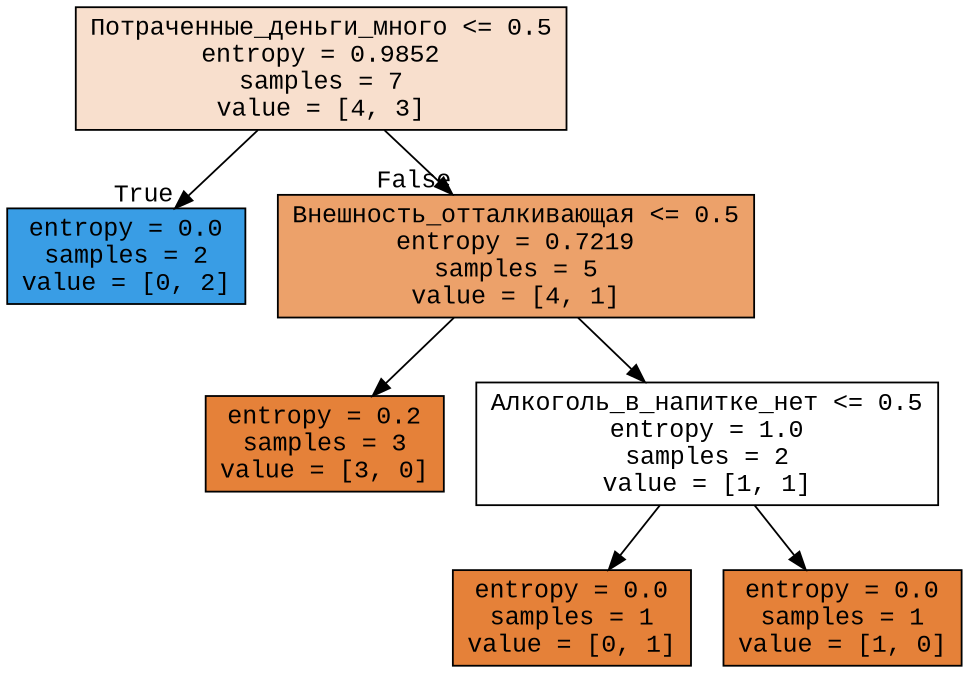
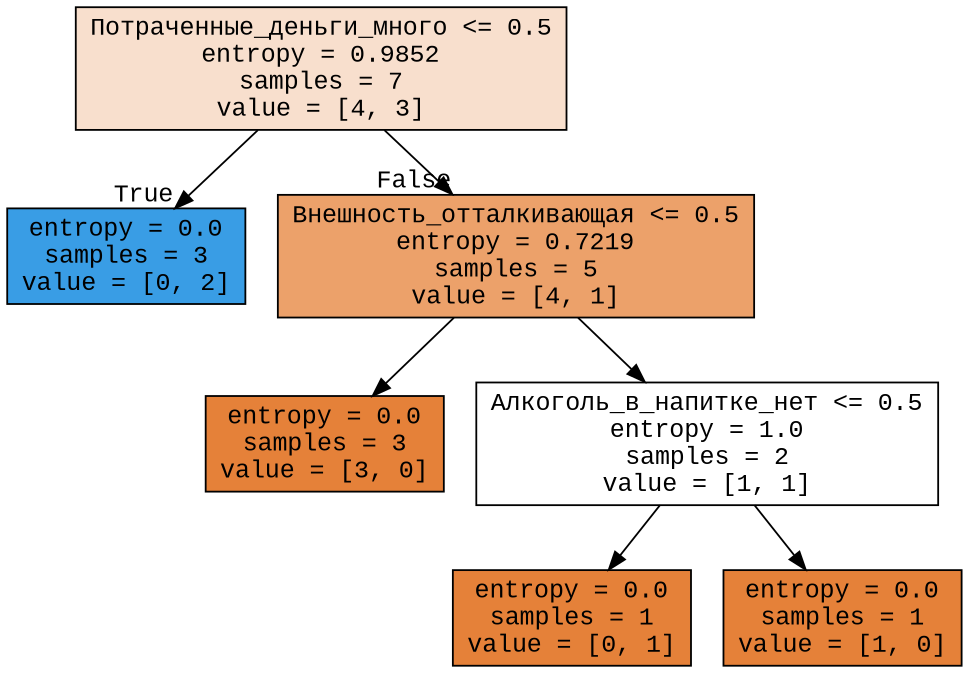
node "entropy = 0.0 samples = 2 value = [0, 2]": label "entropy = 0.0 samples = 2 value = [0, 2]" -> "entropy = 0.0 samples = 3 value = [0, 2]"
node "entropy = 0.2 samples = 3 value = [3, 0]": label "entropy = 0.2 samples = 3 value = [3, 0]" -> "entropy = 0.0 samples = 3 value = [3, 0]"
